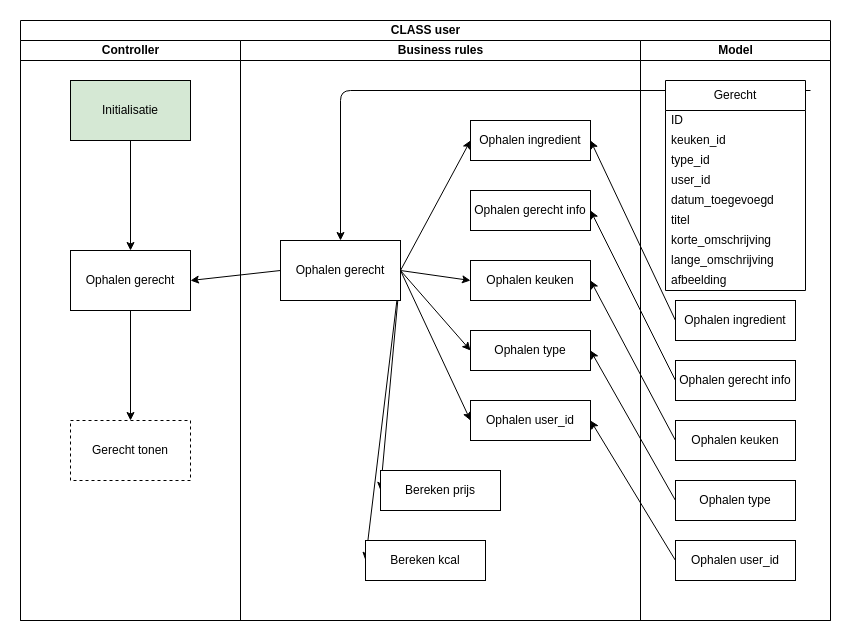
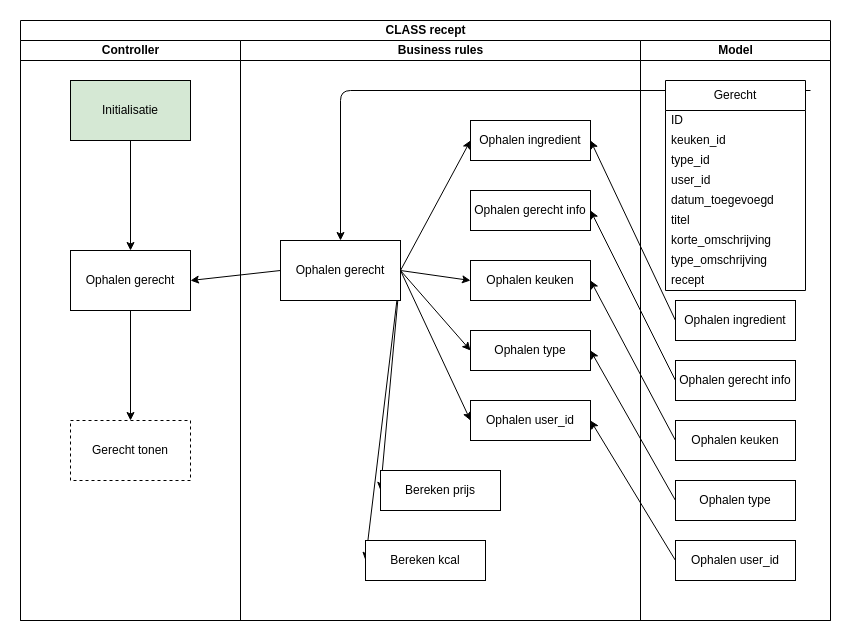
node "CLASS user": label "CLASS user" -> "CLASS recept"
node "lange_omschrijving": label "lange_omschrijving" -> "type_omschrijving"
node "afbeelding": label "afbeelding" -> "recept"
